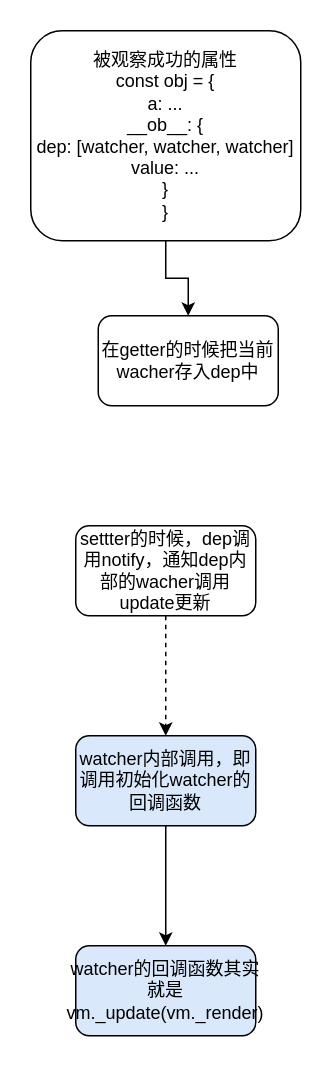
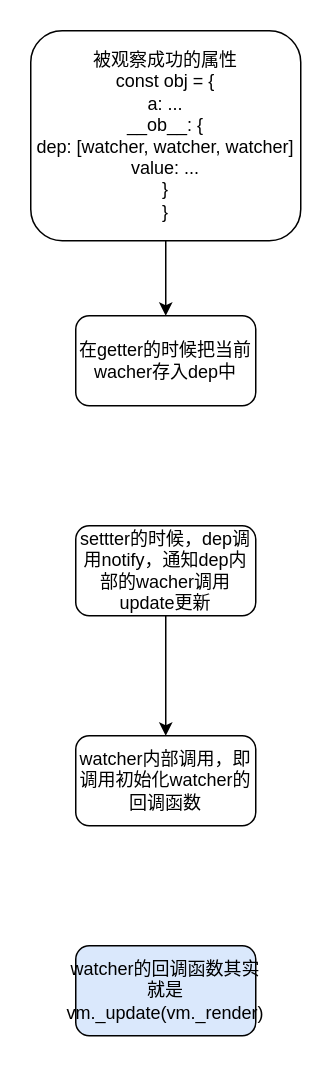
node "在getter的时候把当前wacher存入dep中": moved (188, 361) -> (166, 361)
edge "settter的时候，dep调用notify，通知dep内部的wacher调用update更新" -> "watcher内部调用，即调用初始化watcher的回调函数": style dashed -> solid
node "watcher内部调用，即调用初始化watcher的回调函数": fillcolor #dae8fc -> #ffffff
edge "watcher内部调用，即调用初始化watcher的回调函数" -> "watcher的回调函数其实就是vm._update(vm._render)": removed
